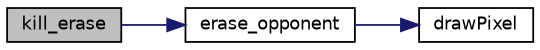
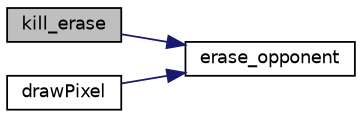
edge "erase_opponent" -> "drawPixel": reversed
